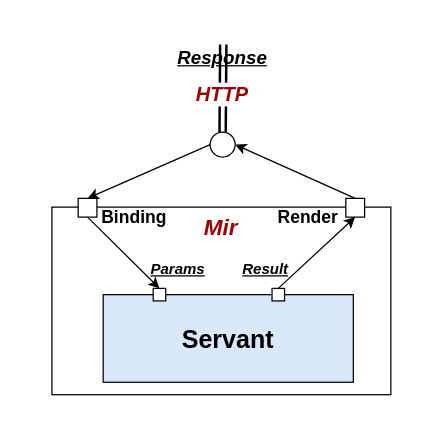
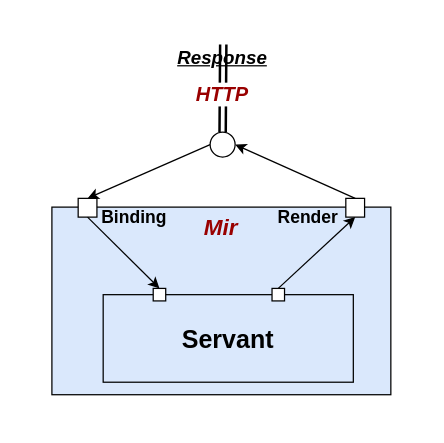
node "Mir": fillcolor #ffffff -> #dae8fc
node "Params": removed
node "Result": removed
